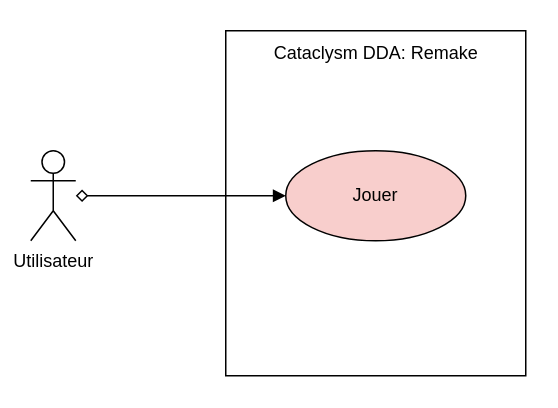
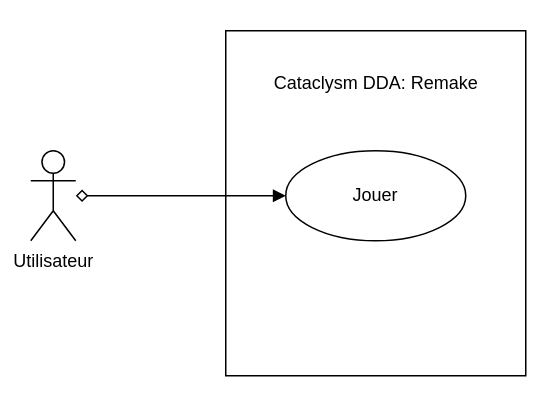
node "Cataclysm DDA: Remake": moved (376, 53) -> (376, 83)
node "Jouer": fillcolor #f8cecc -> #ffffff
